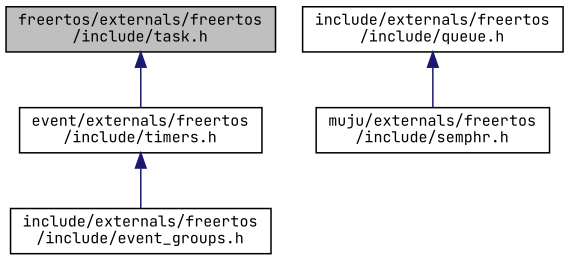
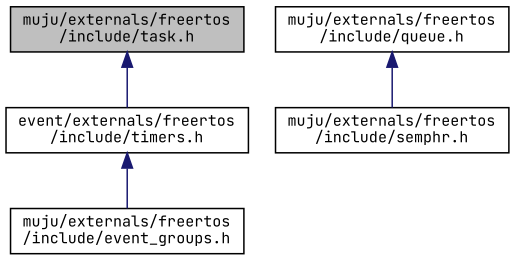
node "freertos/externals/freertos /include/task.h": label "freertos/externals/freertos /include/task.h" -> "muju/externals/freertos /include/task.h"
node "include/externals/freertos /include/queue.h": label "include/externals/freertos /include/queue.h" -> "muju/externals/freertos /include/queue.h"
node "include/externals/freertos /include/event_groups.h": label "include/externals/freertos /include/event_groups.h" -> "muju/externals/freertos /include/event_groups.h"
